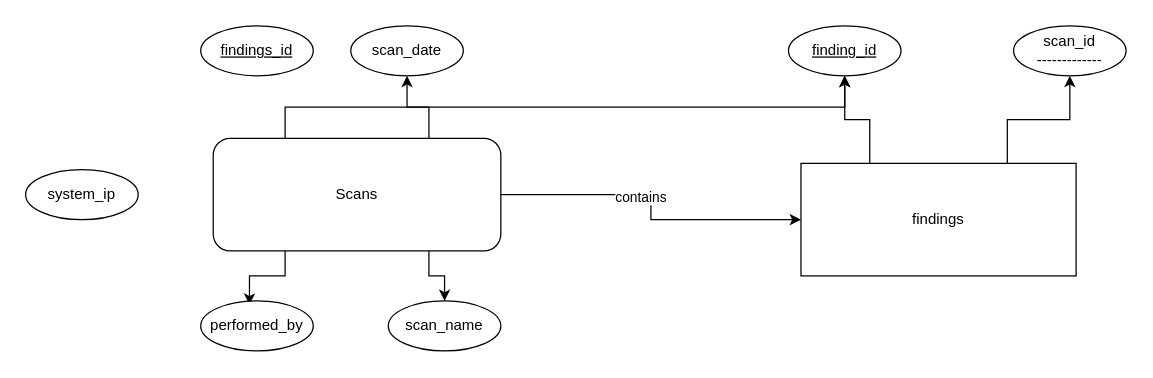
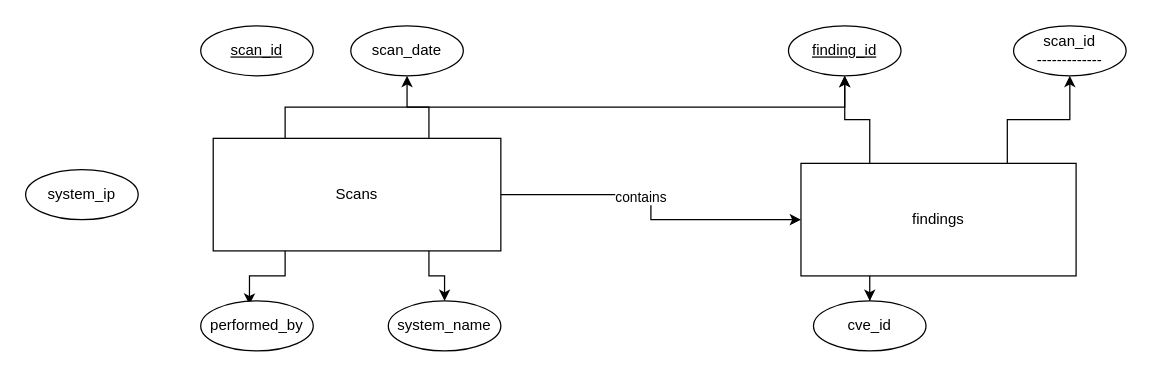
node "findings_id": label "findings_id" -> "scan_id"
node "Scans": shape rounded rectangle -> rectangle
edge "findings" -> "cve_id": added
node "scan_name": label "scan_name" -> "system_name"
node "cve_id": added
